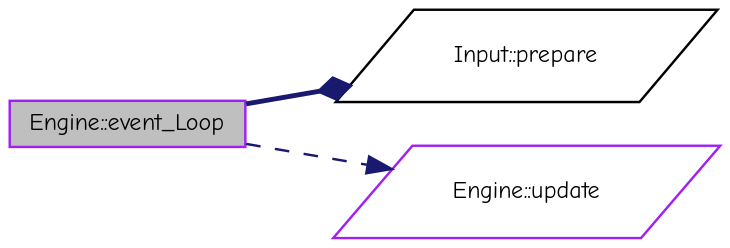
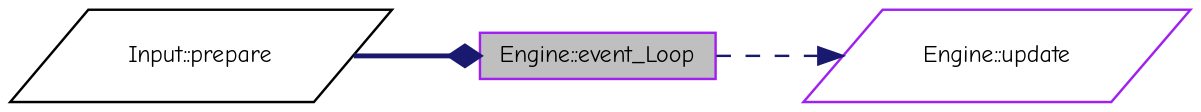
edge "Engine::event_Loop" -> "Input::prepare": reversed
